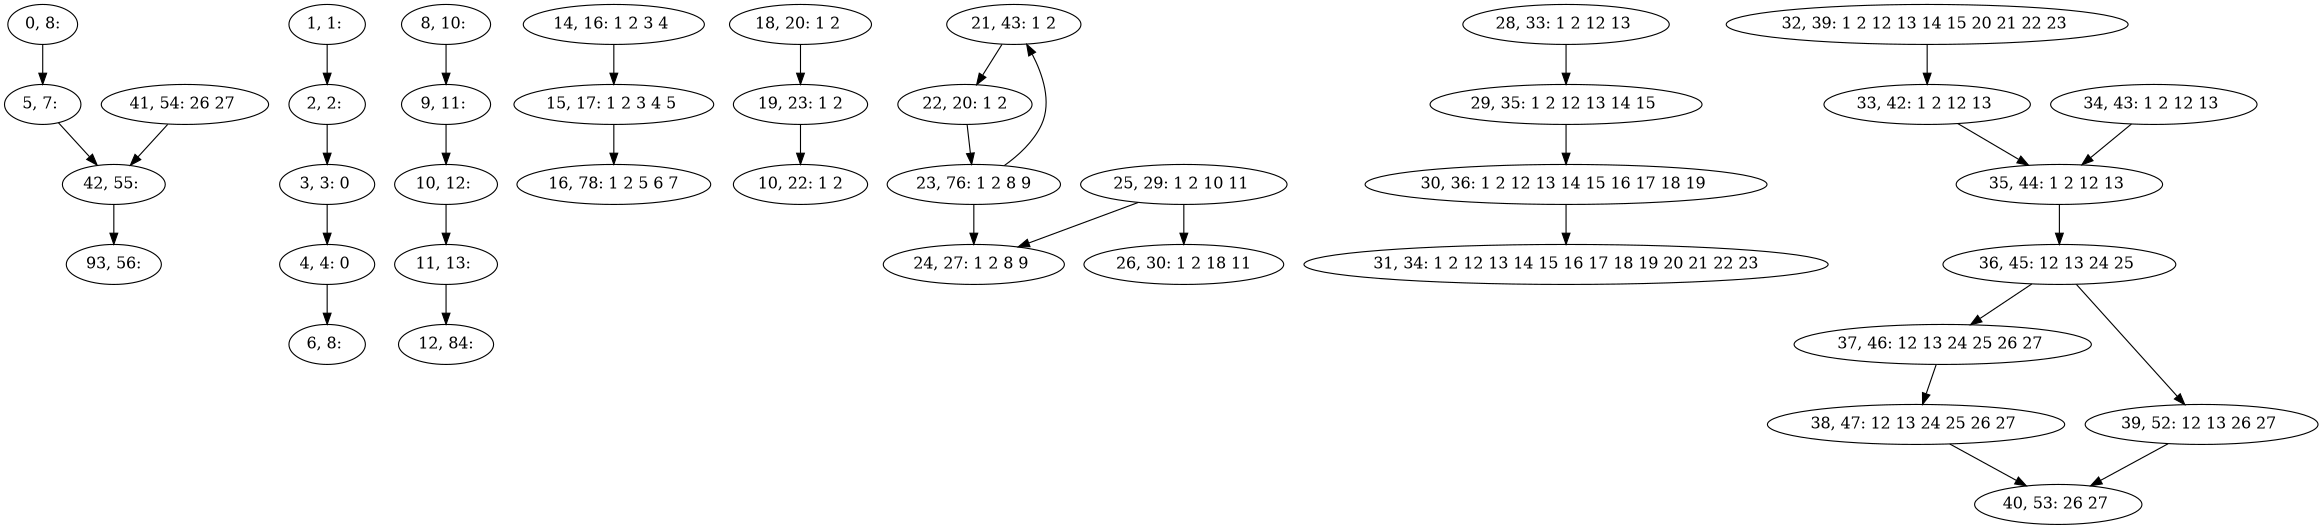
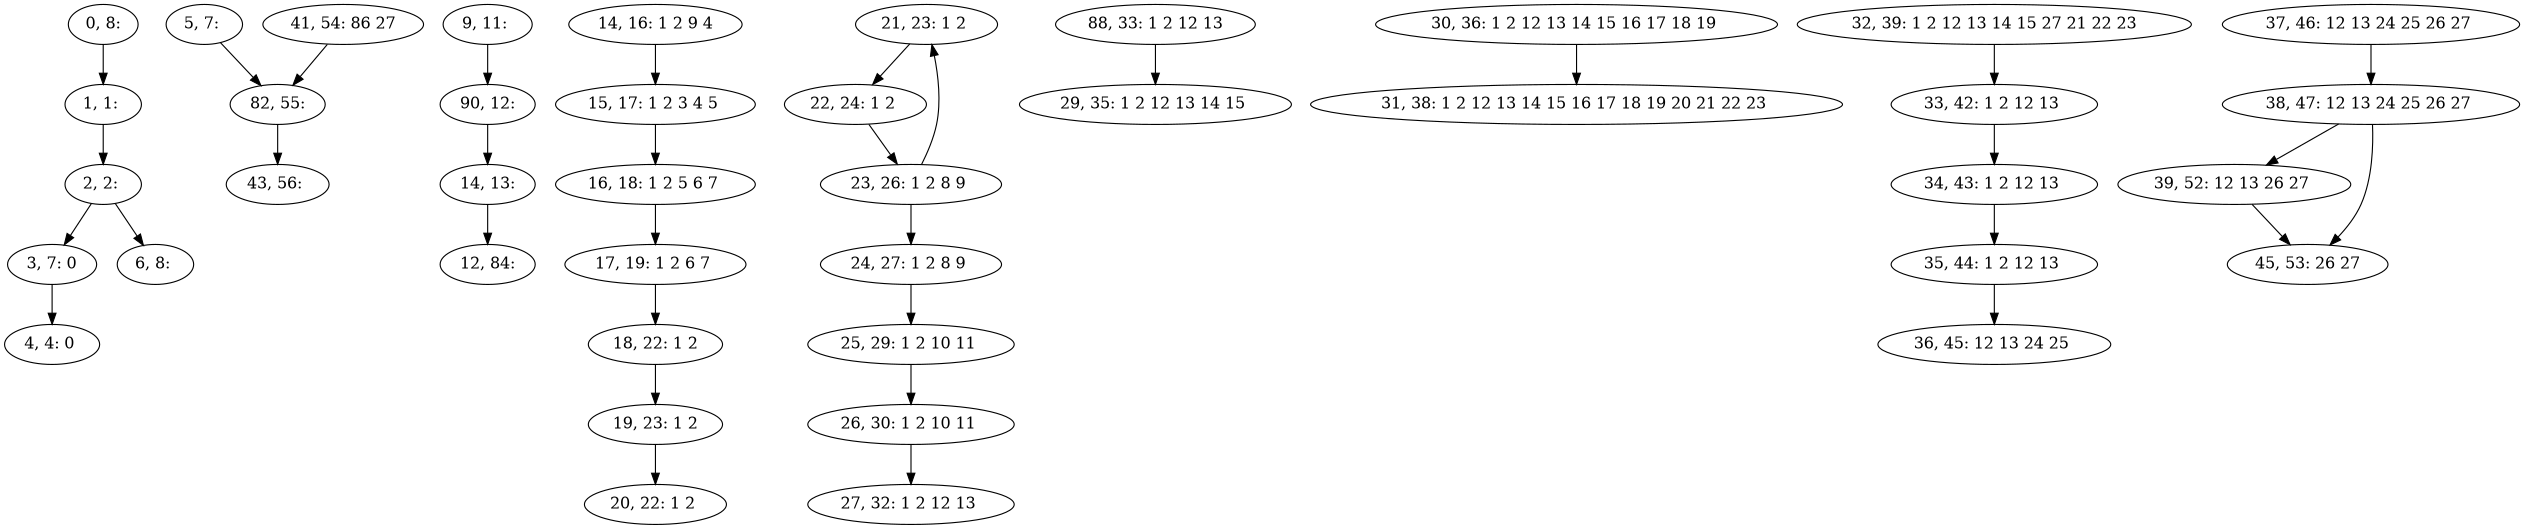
node "8, 10:": removed
node "14, 16: 1 2 3 4": label "14, 16: 1 2 3 4" -> "14, 16: 1 2 9 4"
node "18, 20: 1 2": label "18, 20: 1 2" -> "18, 22: 1 2"
node "21, 43: 1 2": label "21, 43: 1 2" -> "21, 23: 1 2"
node "28, 33: 1 2 12 13": label "28, 33: 1 2 12 13" -> "88, 33: 1 2 12 13"
node "32, 39: 1 2 12 13 14 15 20 21 22 23": label "32, 39: 1 2 12 13 14 15 20 21 22 23" -> "32, 39: 1 2 12 13 14 15 27 21 22 23"
edge "0, 8:" -> "5, 7:": now "0, 8:" -> "1, 1:"
node "41, 54: 26 27": label "41, 54: 26 27" -> "41, 54: 86 27"
node "22, 20: 1 2": label "22, 20: 1 2" -> "22, 24: 1 2"
edge "29, 35: 1 2 12 13 14 15" -> "30, 36: 1 2 12 13 14 15 16 17 18 19": removed
edge "33, 42: 1 2 12 13" -> "35, 44: 1 2 12 13": now "33, 42: 1 2 12 13" -> "34, 43: 1 2 12 13"
node "42, 55:": label "42, 55:" -> "82, 55:"
node "3, 3: 0": label "3, 3: 0" -> "3, 7: 0"
node "10, 12:": label "10, 12:" -> "90, 12:"
node "16, 78: 1 2 5 6 7": label "16, 78: 1 2 5 6 7" -> "16, 18: 1 2 5 6 7"
node "10, 22: 1 2": label "10, 22: 1 2" -> "20, 22: 1 2"
node "23, 76: 1 2 8 9": label "23, 76: 1 2 8 9" -> "23, 26: 1 2 8 9"
edge "25, 29: 1 2 10 11" -> "24, 27: 1 2 8 9": reversed
node "93, 56:": label "93, 56:" -> "43, 56:"
node "11, 13:": label "11, 13:" -> "14, 13:"
node "17, 19: 1 2 6 7": added
node "26, 30: 1 2 18 11": label "26, 30: 1 2 18 11" -> "26, 30: 1 2 10 11"
node "31, 34: 1 2 12 13 14 15 16 17 18 19 20 21 22 23": label "31, 34: 1 2 12 13 14 15 16 17 18 19 20 21 22 23" -> "31, 38: 1 2 12 13 14 15 16 17 18 19 20 21 22 23"
edge "4, 4: 0" -> "6, 8:": now "2, 2:" -> "6, 8:"
edge "36, 45: 12 13 24 25" -> "37, 46: 12 13 24 25 26 27": removed
edge "36, 45: 12 13 24 25" -> "39, 52: 12 13 26 27": now "38, 47: 12 13 24 25 26 27" -> "39, 52: 12 13 26 27"
node "27, 32: 1 2 12 13": added
node "40, 53: 26 27": label "40, 53: 26 27" -> "45, 53: 26 27"
